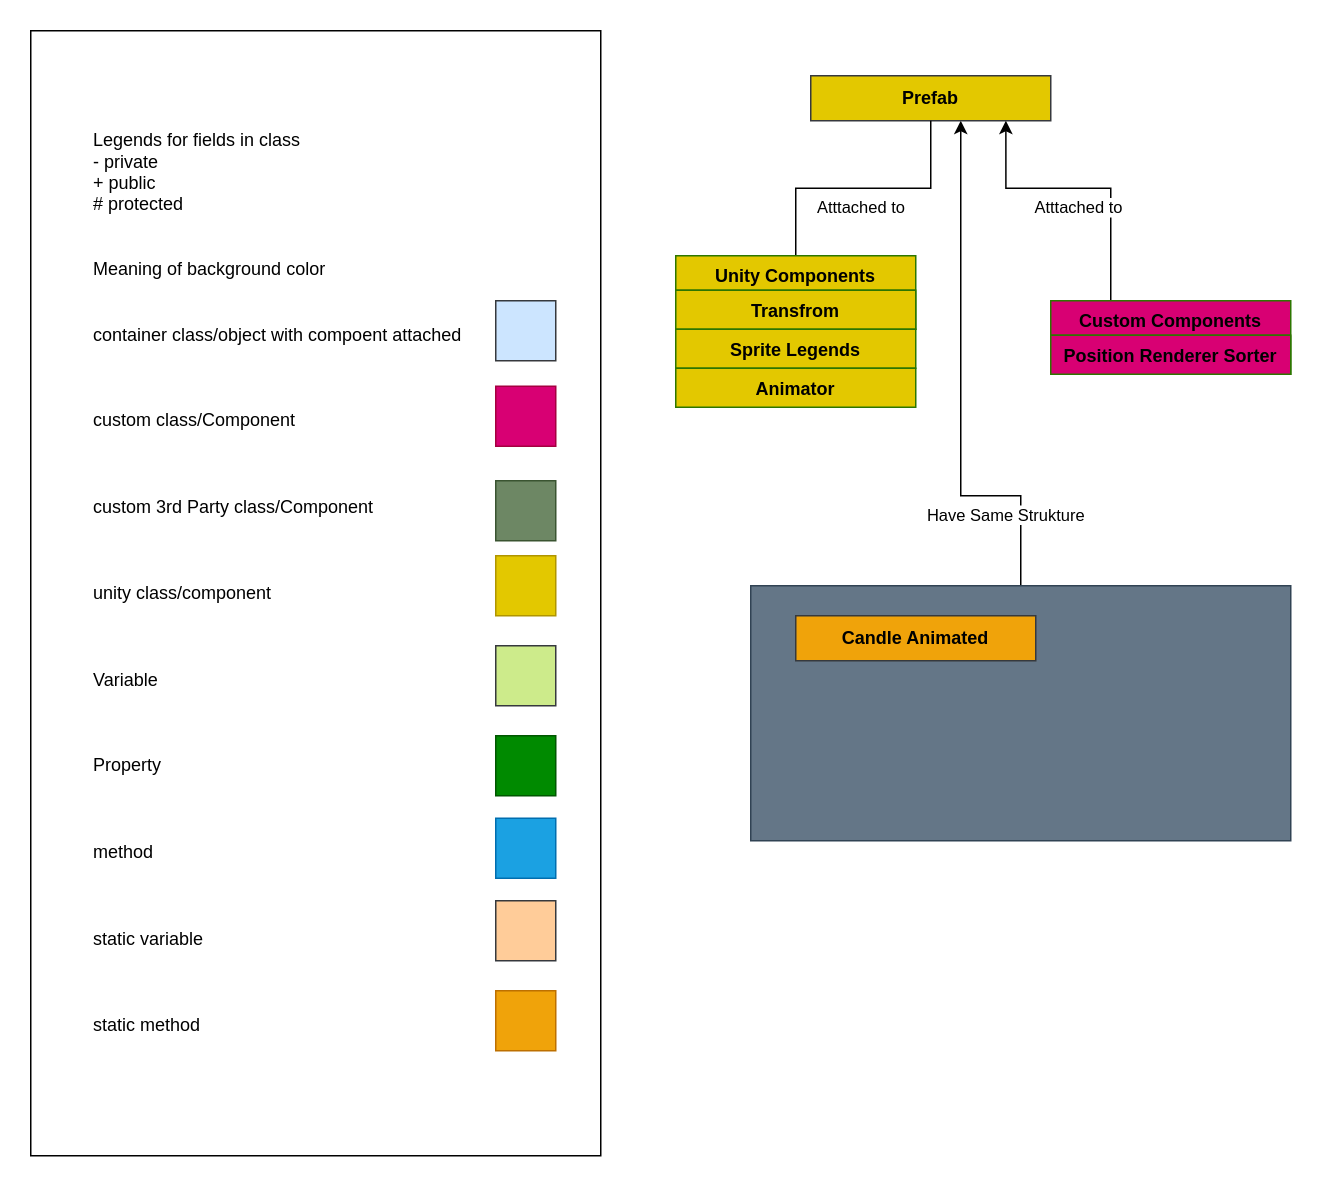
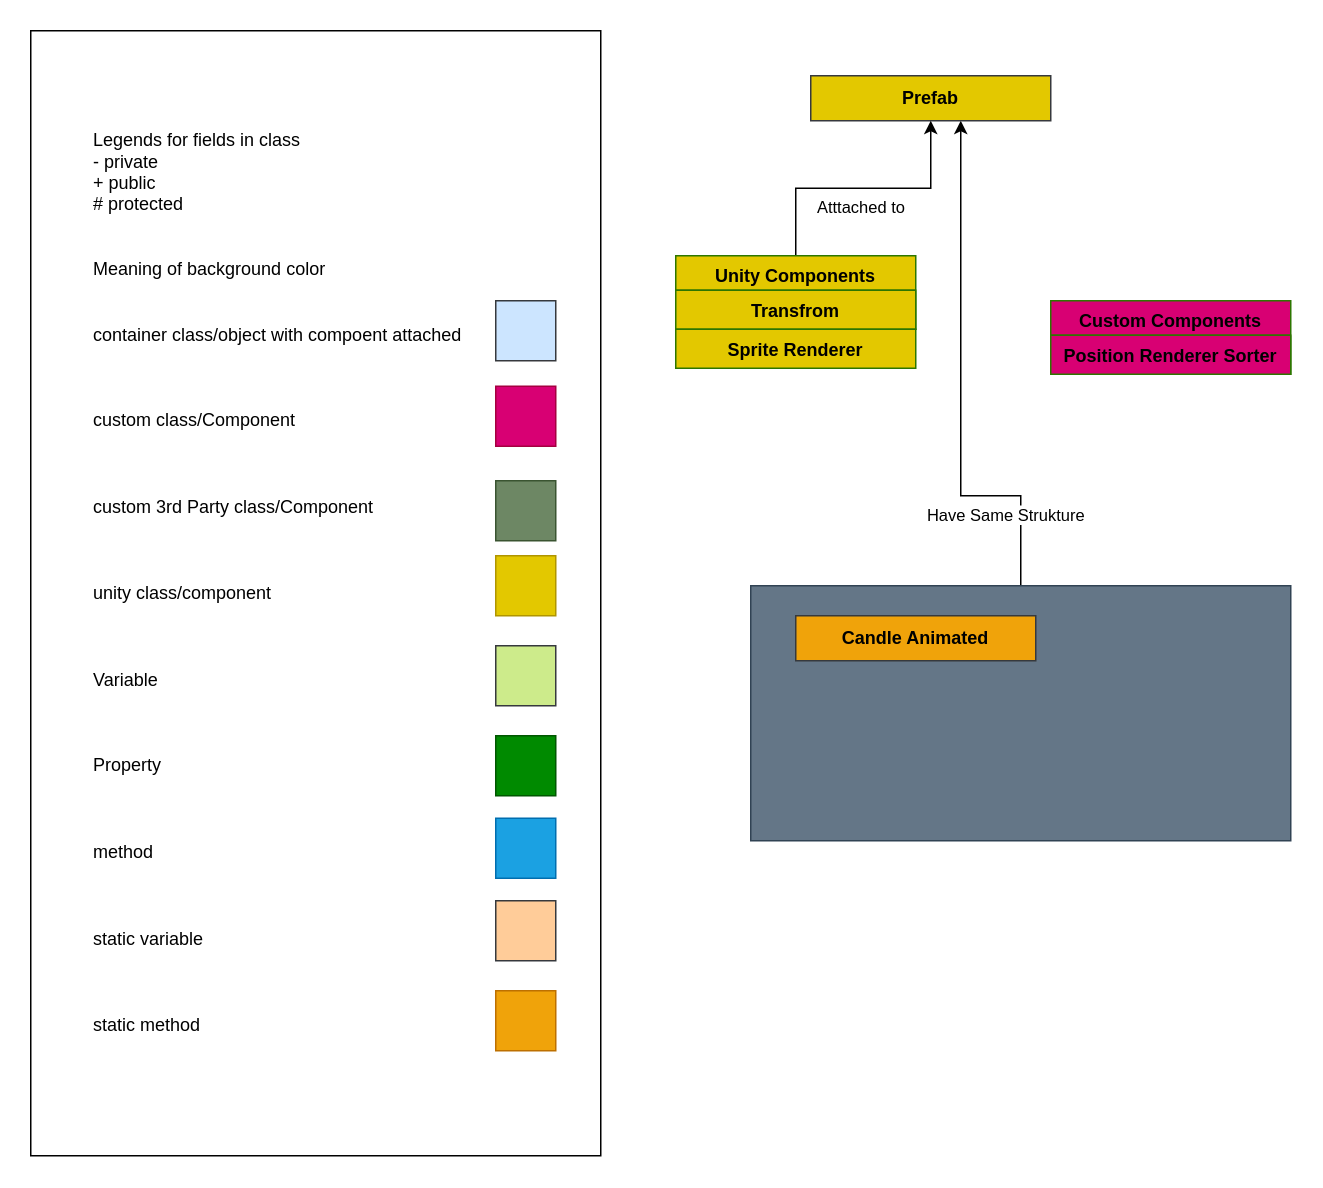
edge "Prefab" -- "Unity Components": arrowhead none -> classic
edge "Custom Components" -> "Prefab": removed, label "Atttached to"
node "Sprite Legends": label "Sprite Legends" -> "Sprite Renderer"
node "Animator": removed
